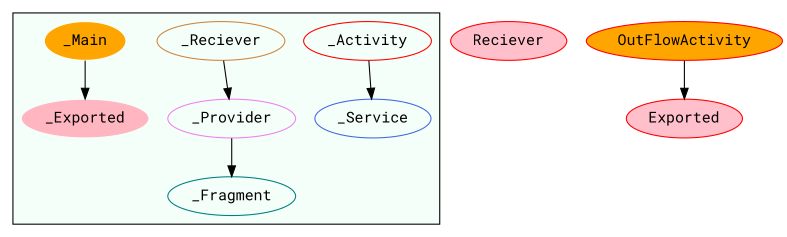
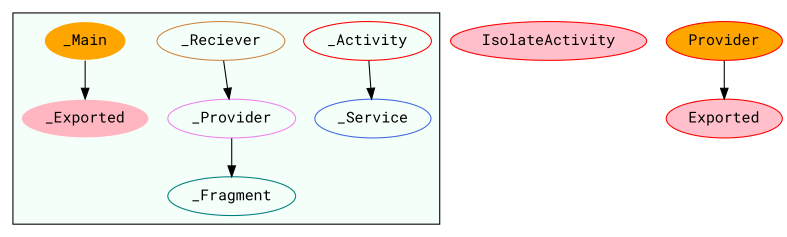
node "Reciever": label "Reciever" -> "IsolateActivity"
node "OutFlowActivity": label "OutFlowActivity" -> "Provider"
